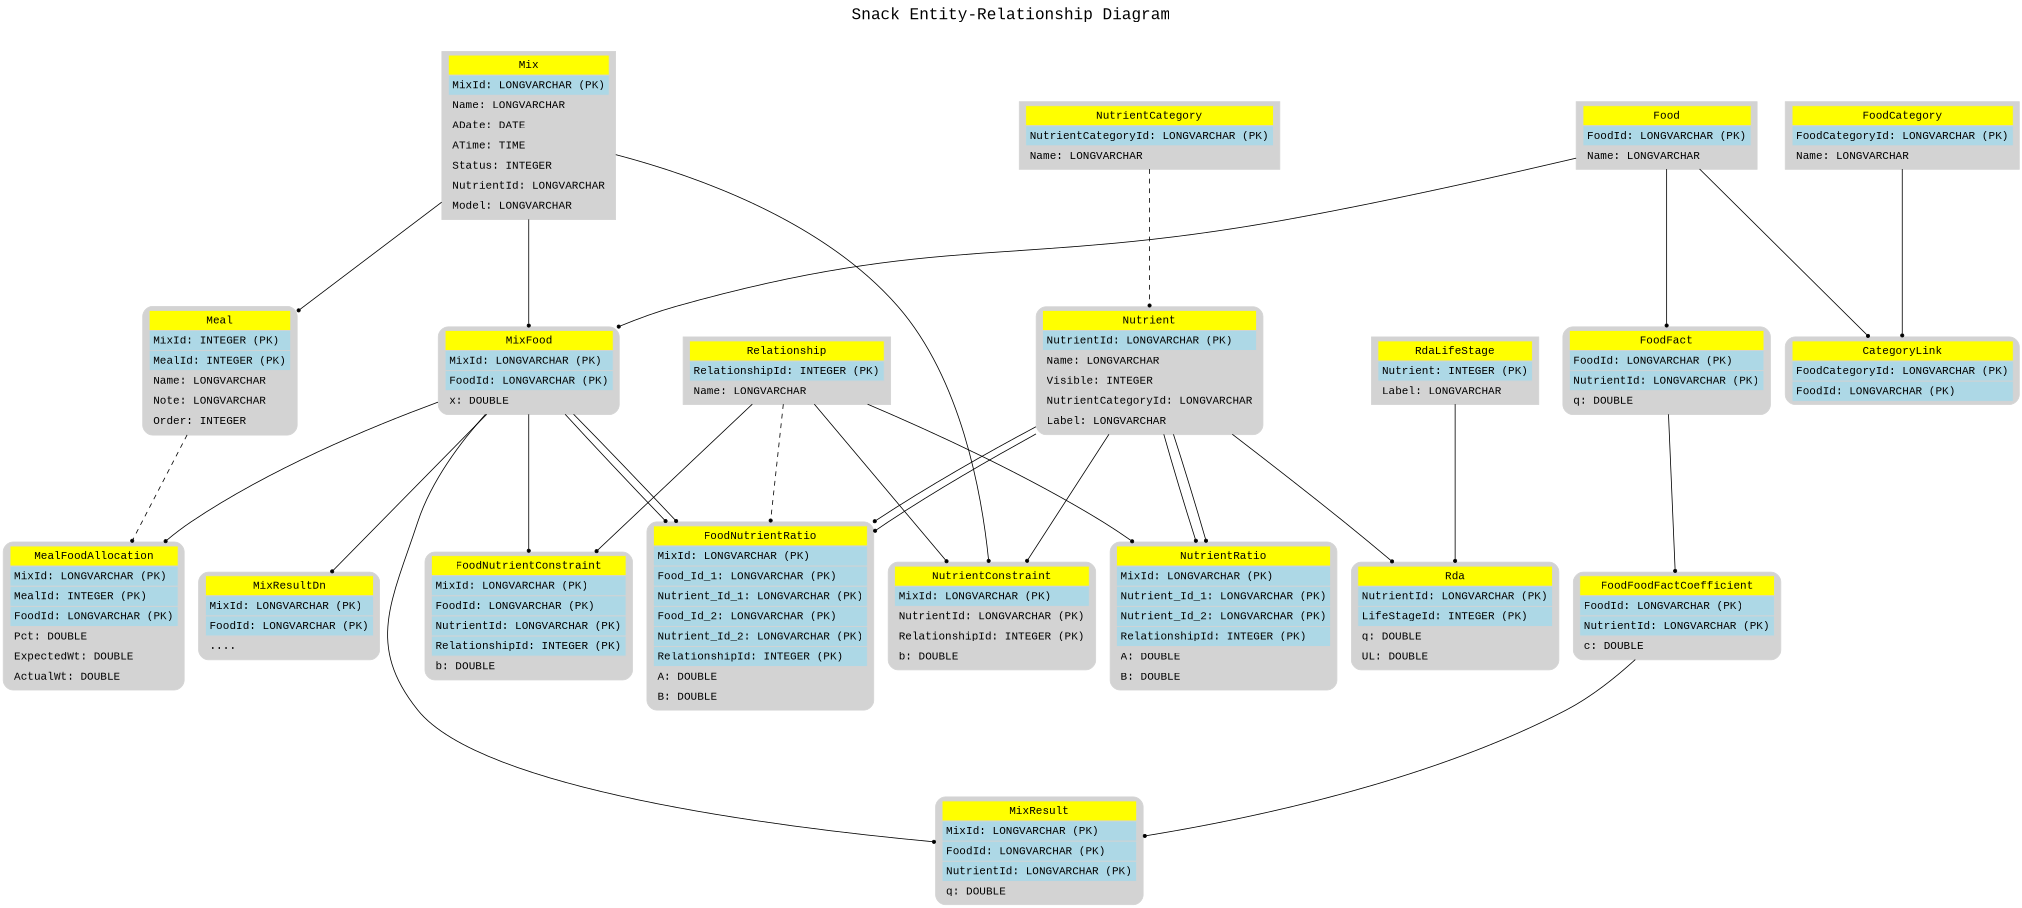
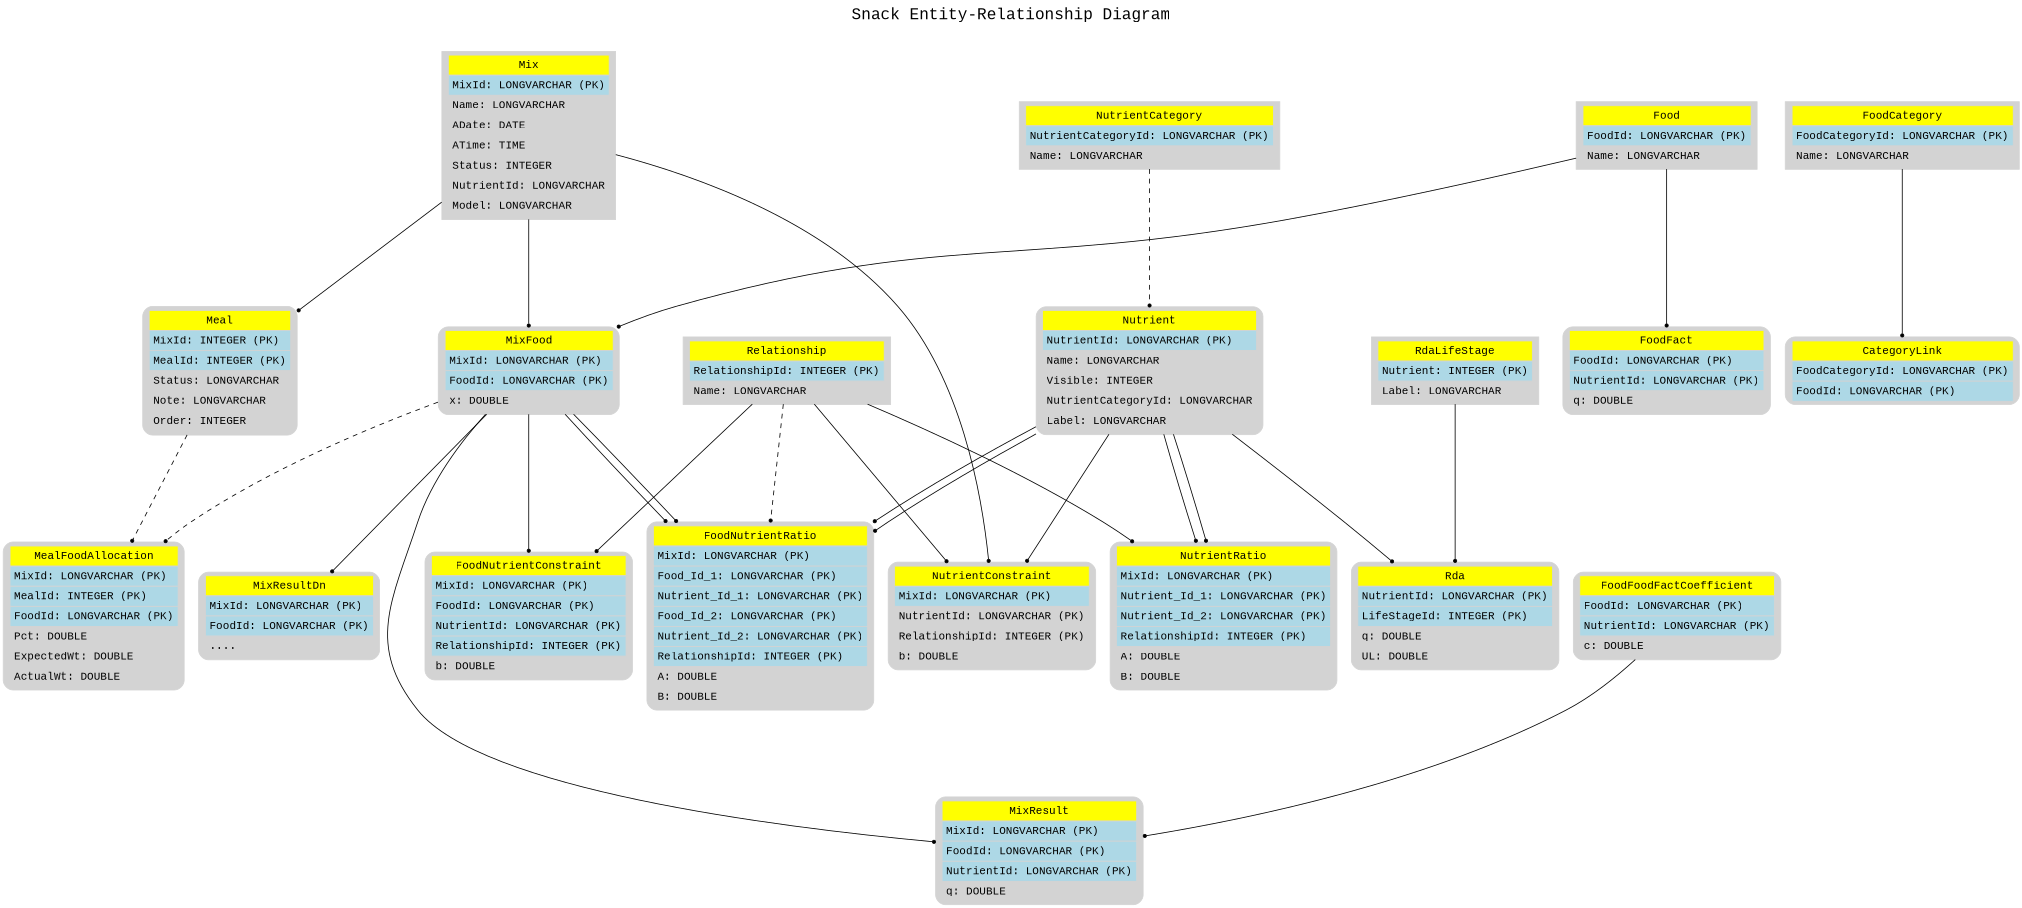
edge "Food" -> "CategoryLink": removed
node "Meal": text "Name: LONGVARCHAR" -> "Status: LONGVARCHAR"
edge "MixFood" -> "MealFoodAllocation": style solid -> dashed
edge "FoodFact" -> "FoodFoodFactCoefficient": removed
